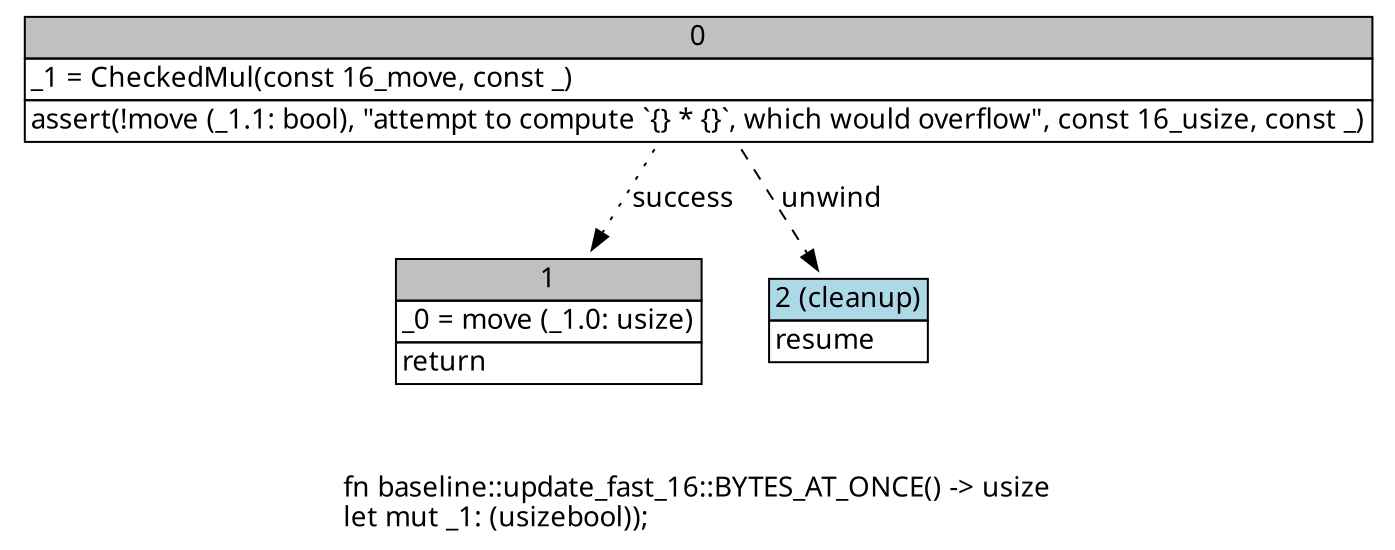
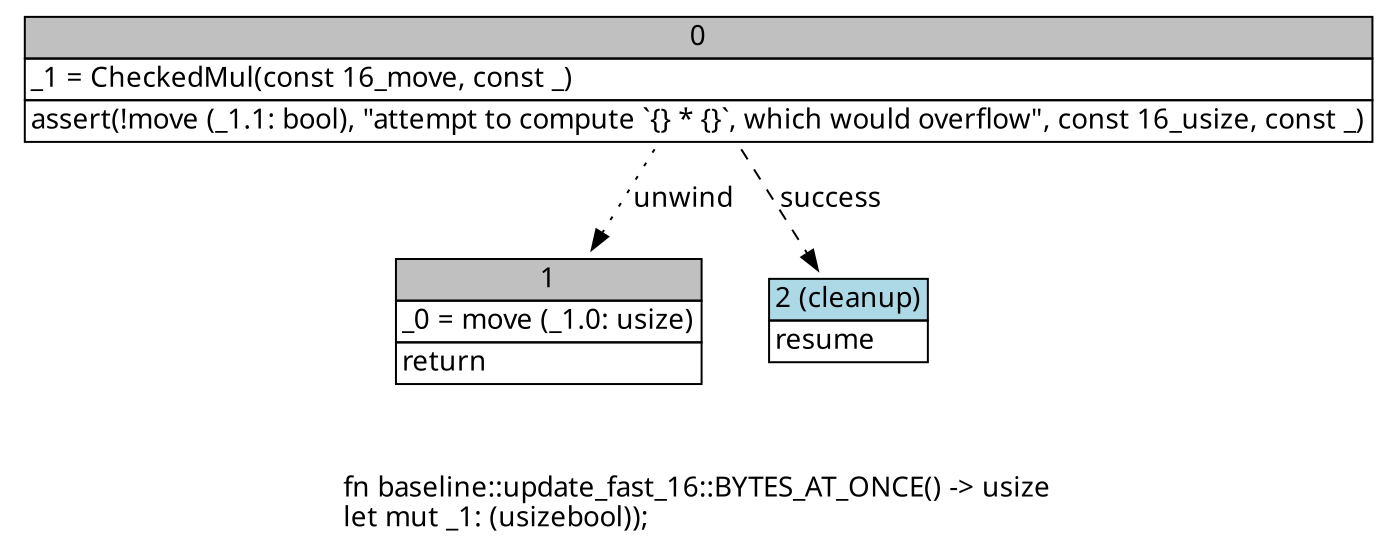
edge "0" -> "1": label "success" -> "unwind"
edge "0" -> "2 (cleanup)": label "unwind" -> "success"
